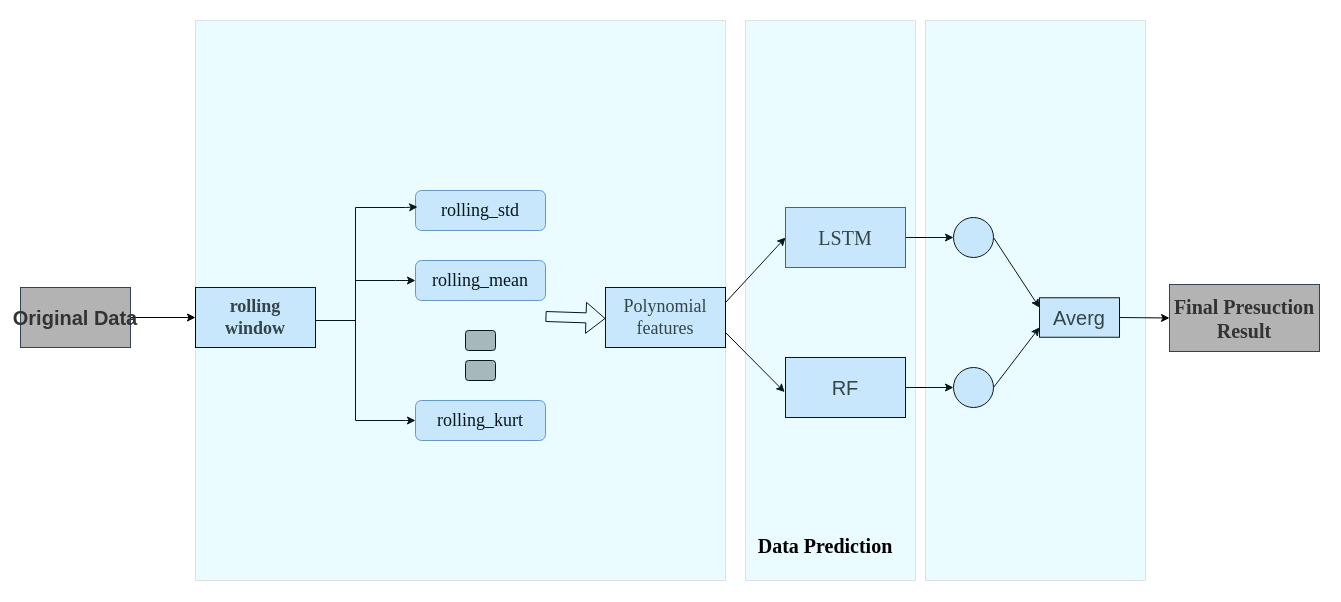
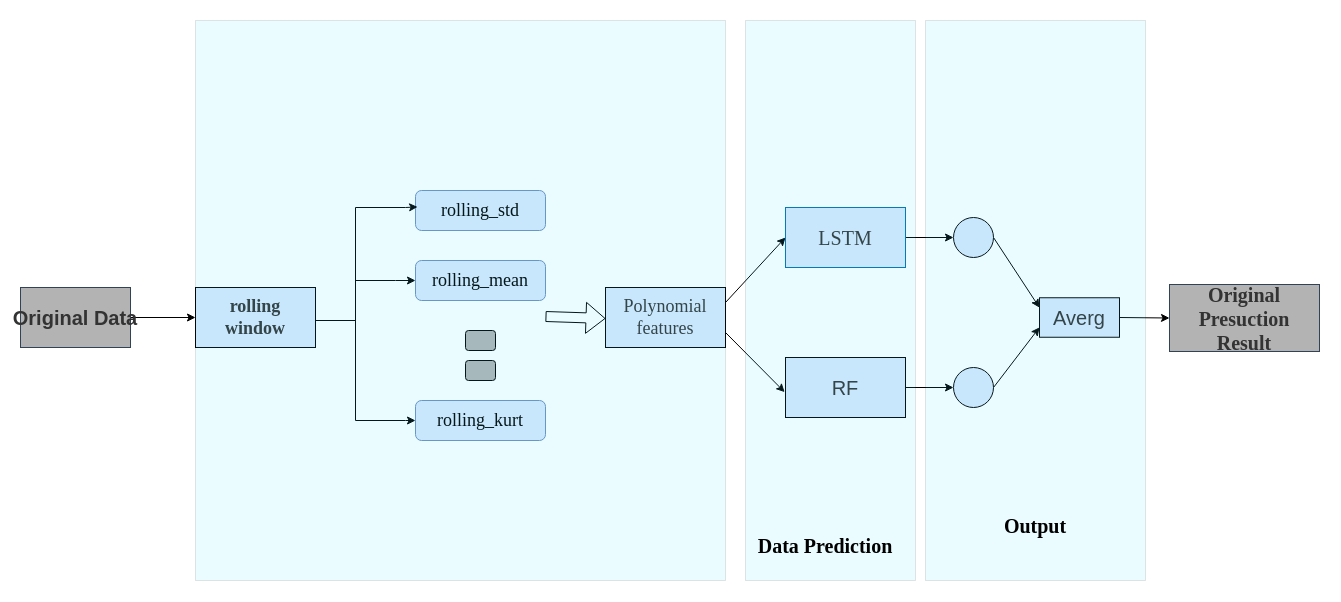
node "Final Presuction Result": label "Final Presuction Result" -> "Original Presuction Result"
node "Output": added
